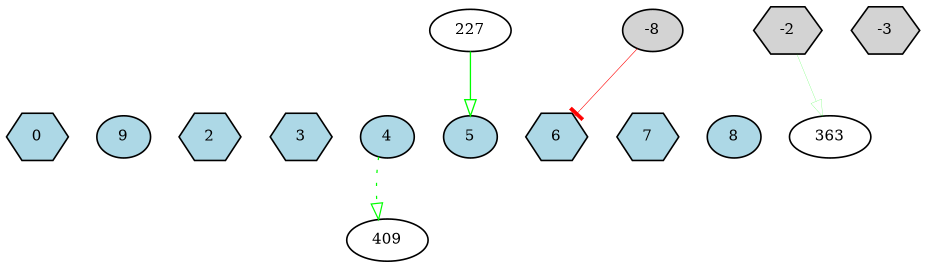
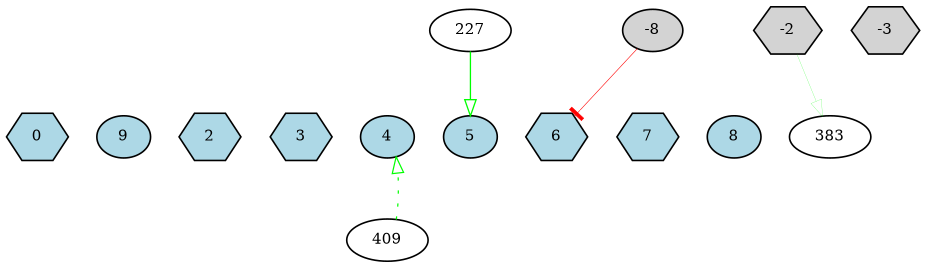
node "363": label "363" -> "383"
edge "4" -> "409": reversed
